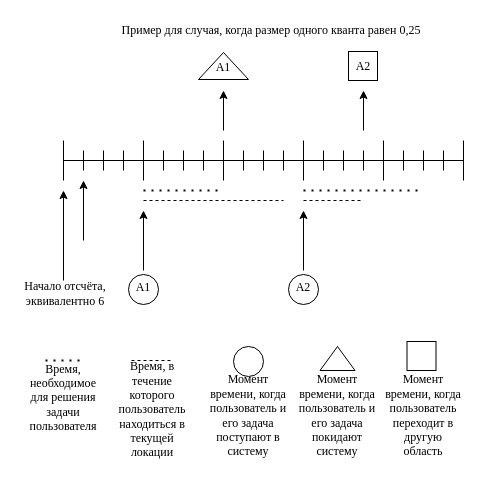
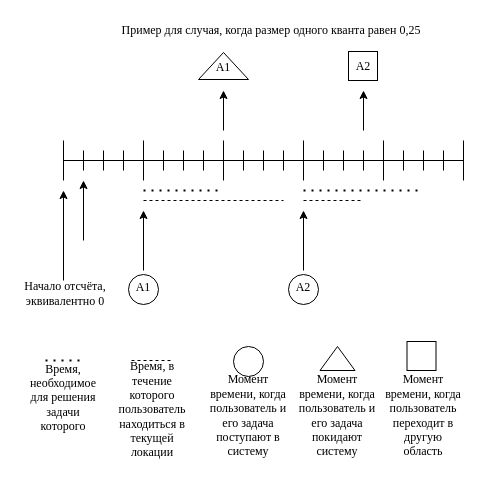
node "Начало отсчёта, эквивалентно 6": label "Начало отсчёта, эквивалентно 6" -> "Начало отсчёта, эквивалентно 0"
node "Время, необходимое для решения задачи пользователя": label "Время, необходимое для решения задачи пользователя" -> "Время, необходимое для решения задачи которого"
